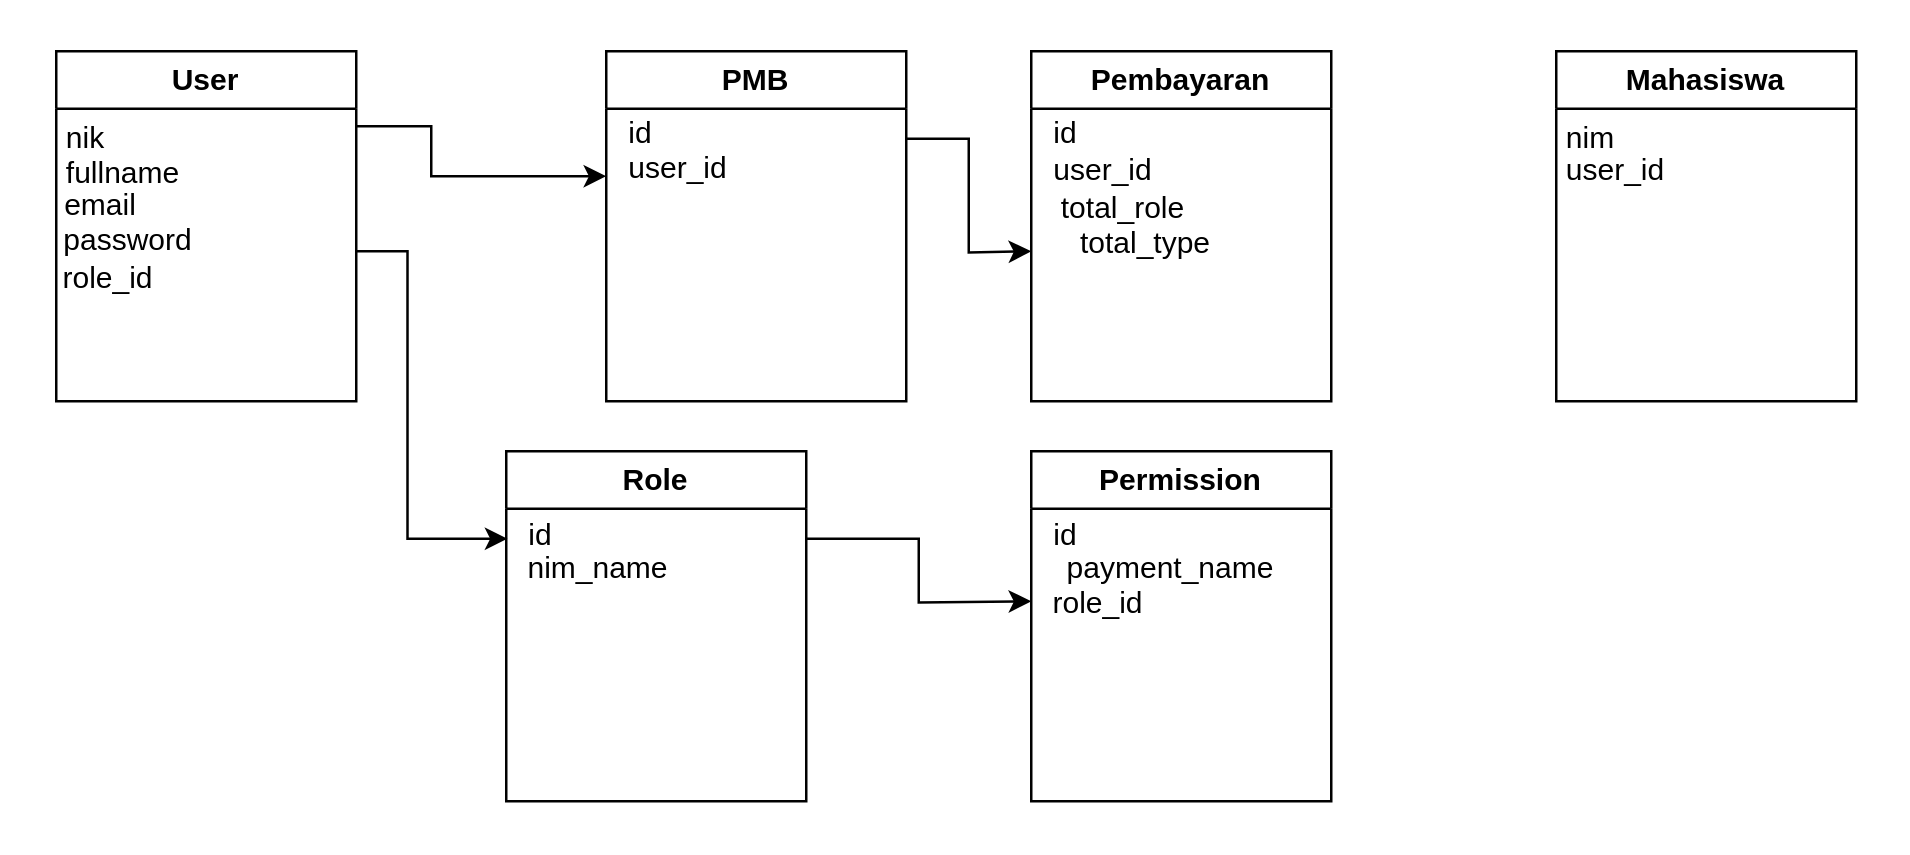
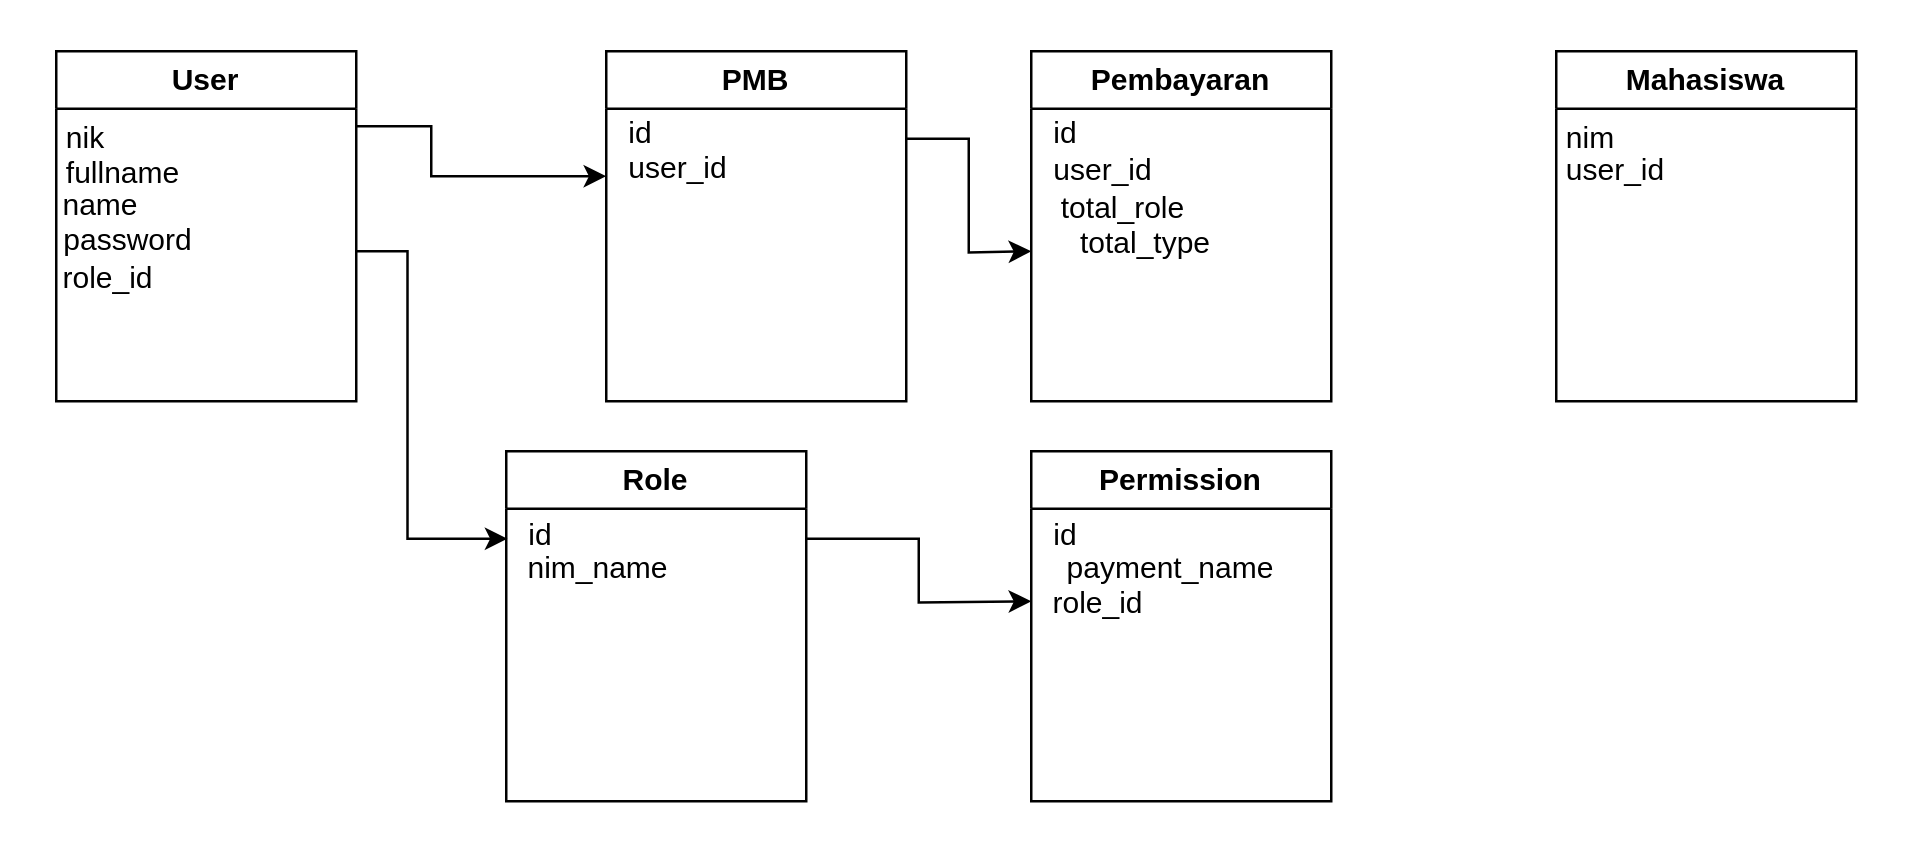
node "email": label "email" -> "name"
